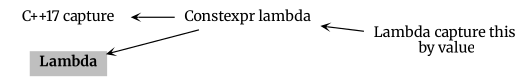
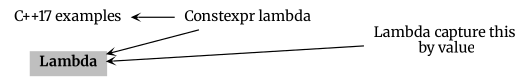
node "C++17 capture": label "C++17 capture" -> "C++17 examples"
edge "Lambda capture this by value" -> "Constexpr lambda": now "Lambda capture this by value" -> "Lambda"
